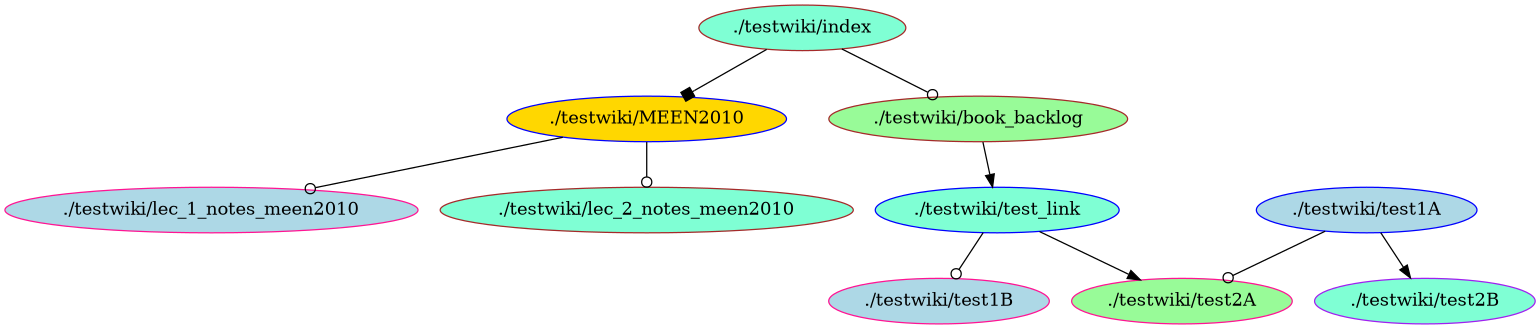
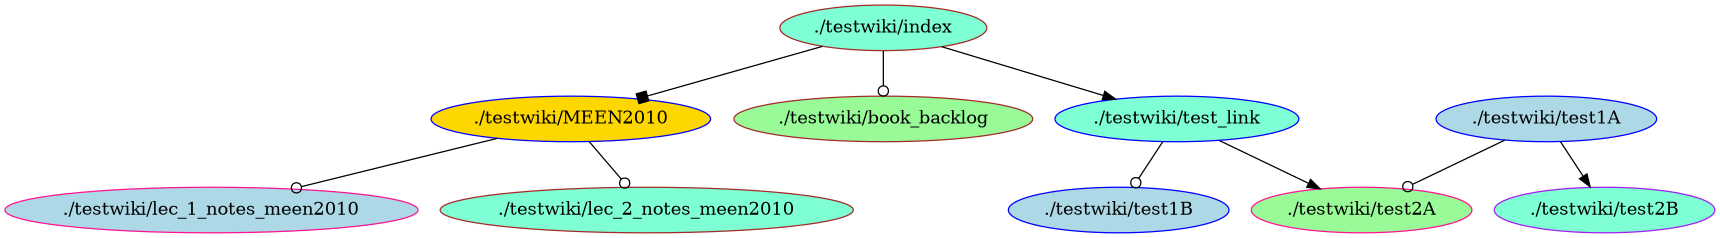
edge "./testwiki/book_backlog" -> "./testwiki/test_link": now "./testwiki/index" -> "./testwiki/test_link"
node "./testwiki/test1B": color deeppink -> blue
